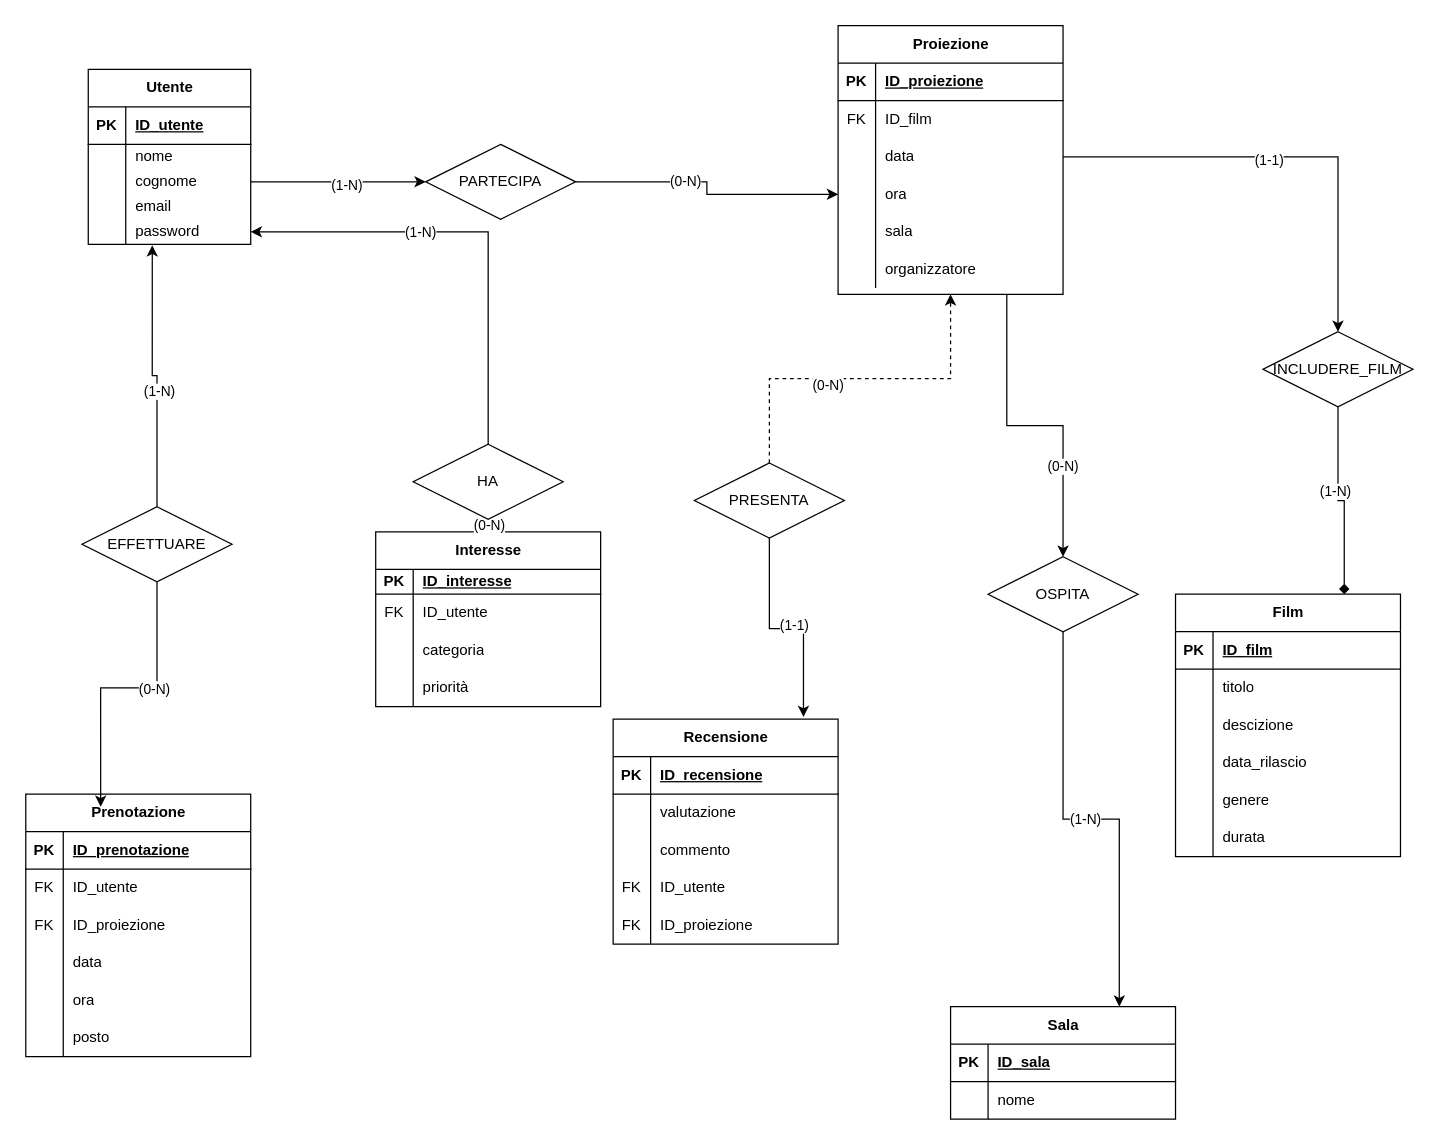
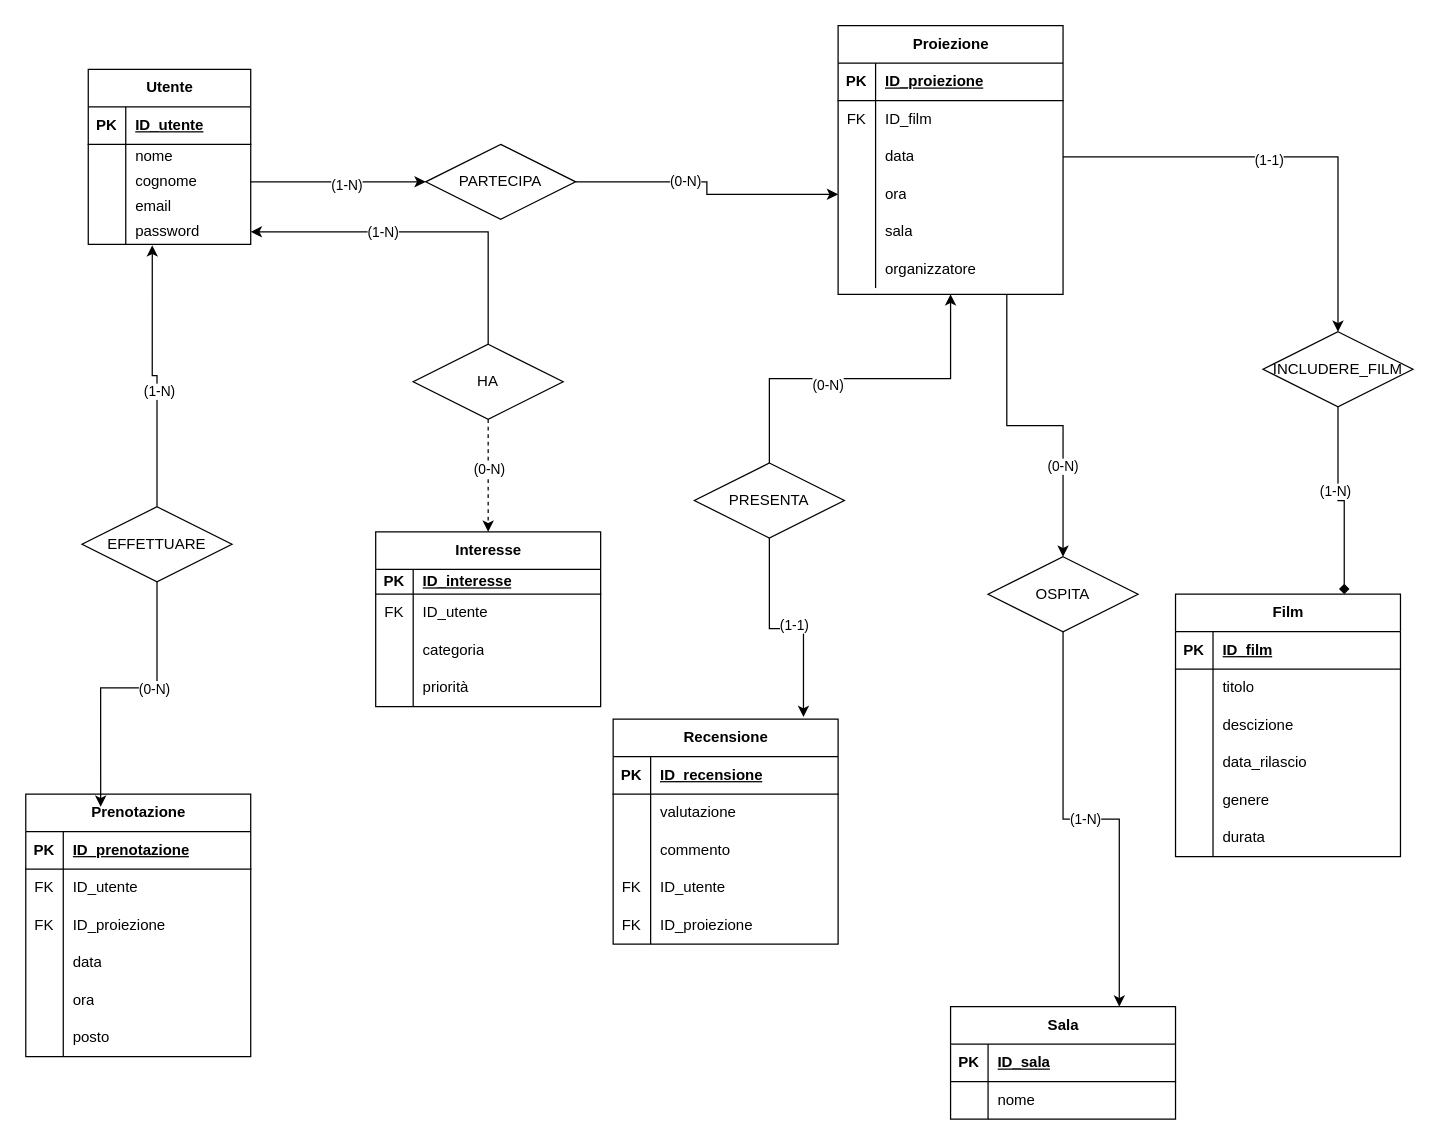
edge "PRESENTA" -> "Proiezione": style dashed -> solid
node "HA": moved (488, 482) -> (488, 382)
